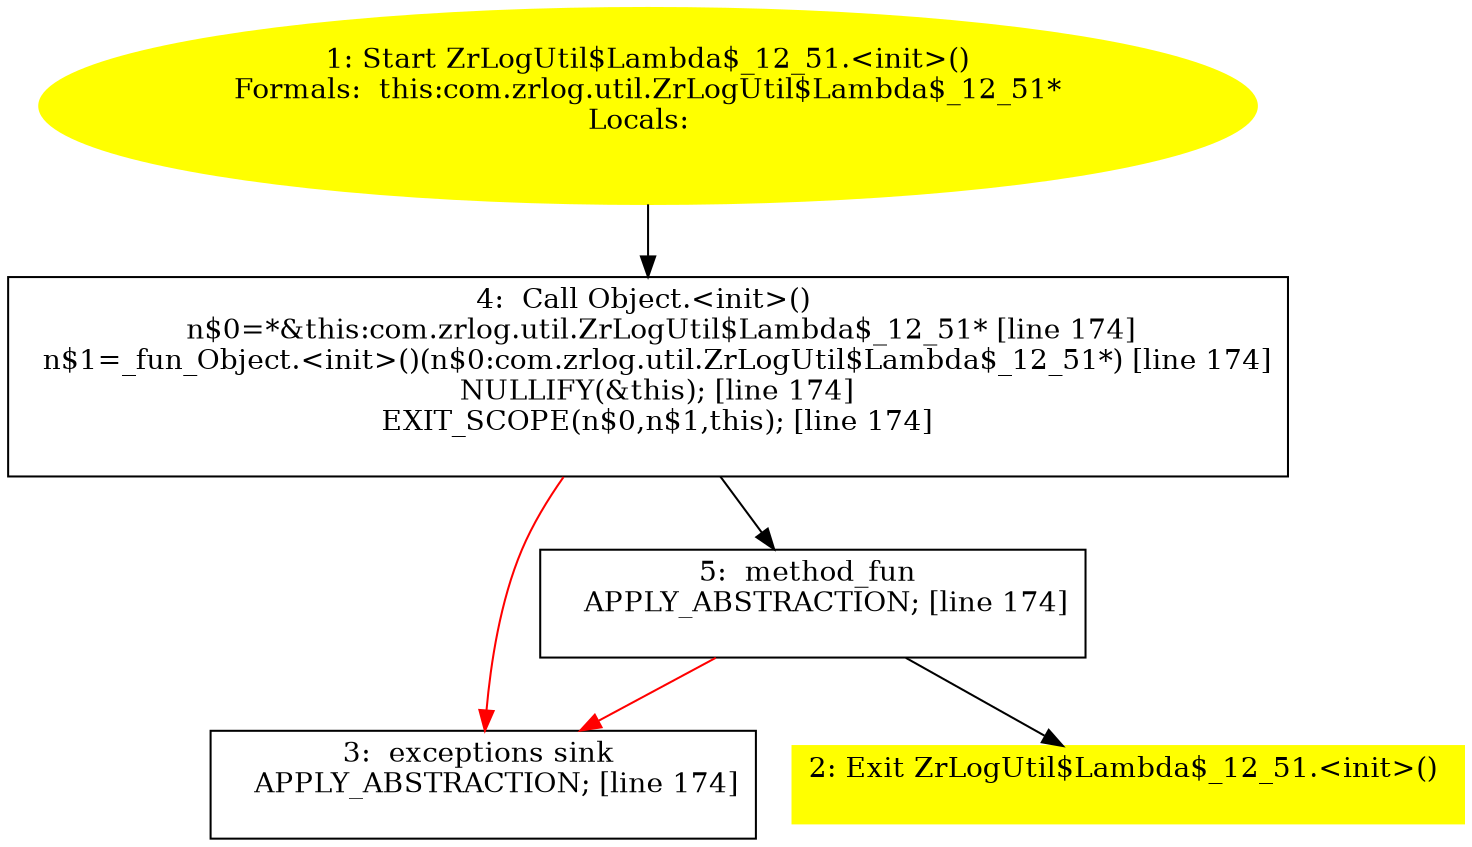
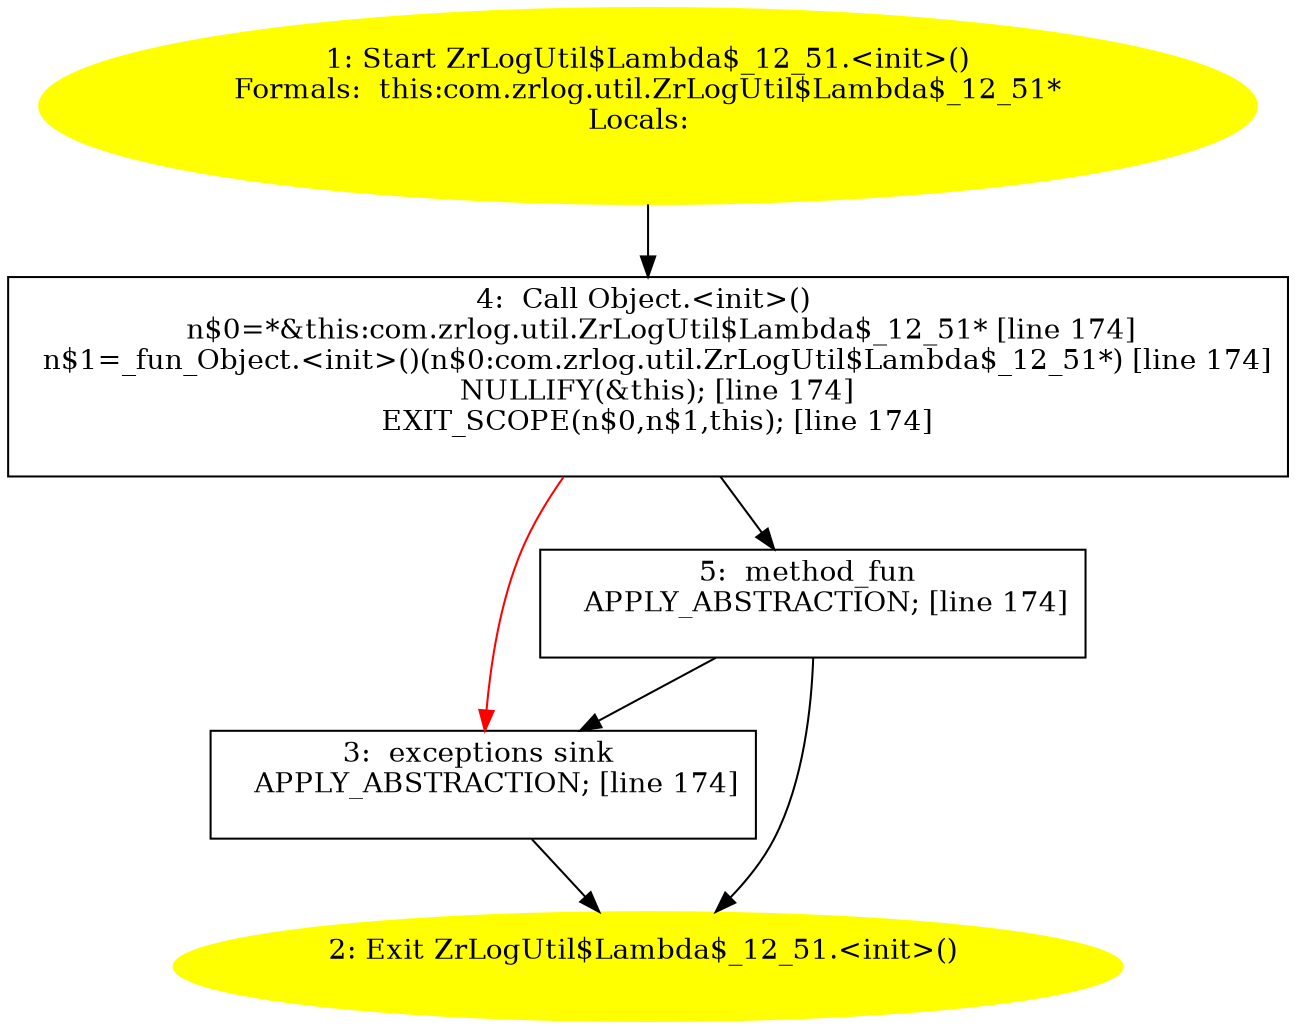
edge "5:  method_fun APPLY_ABSTRACTION; [line 174]" -> "3:  exceptions sink APPLY_ABSTRACTION; [line 174]": color red -> black
node "2: Exit ZrLogUtil$Lambda$_12_51.<init>()": shape box -> ellipse
edge "3:  exceptions sink APPLY_ABSTRACTION; [line 174]" -> "2: Exit ZrLogUtil$Lambda$_12_51.<init>()": added
